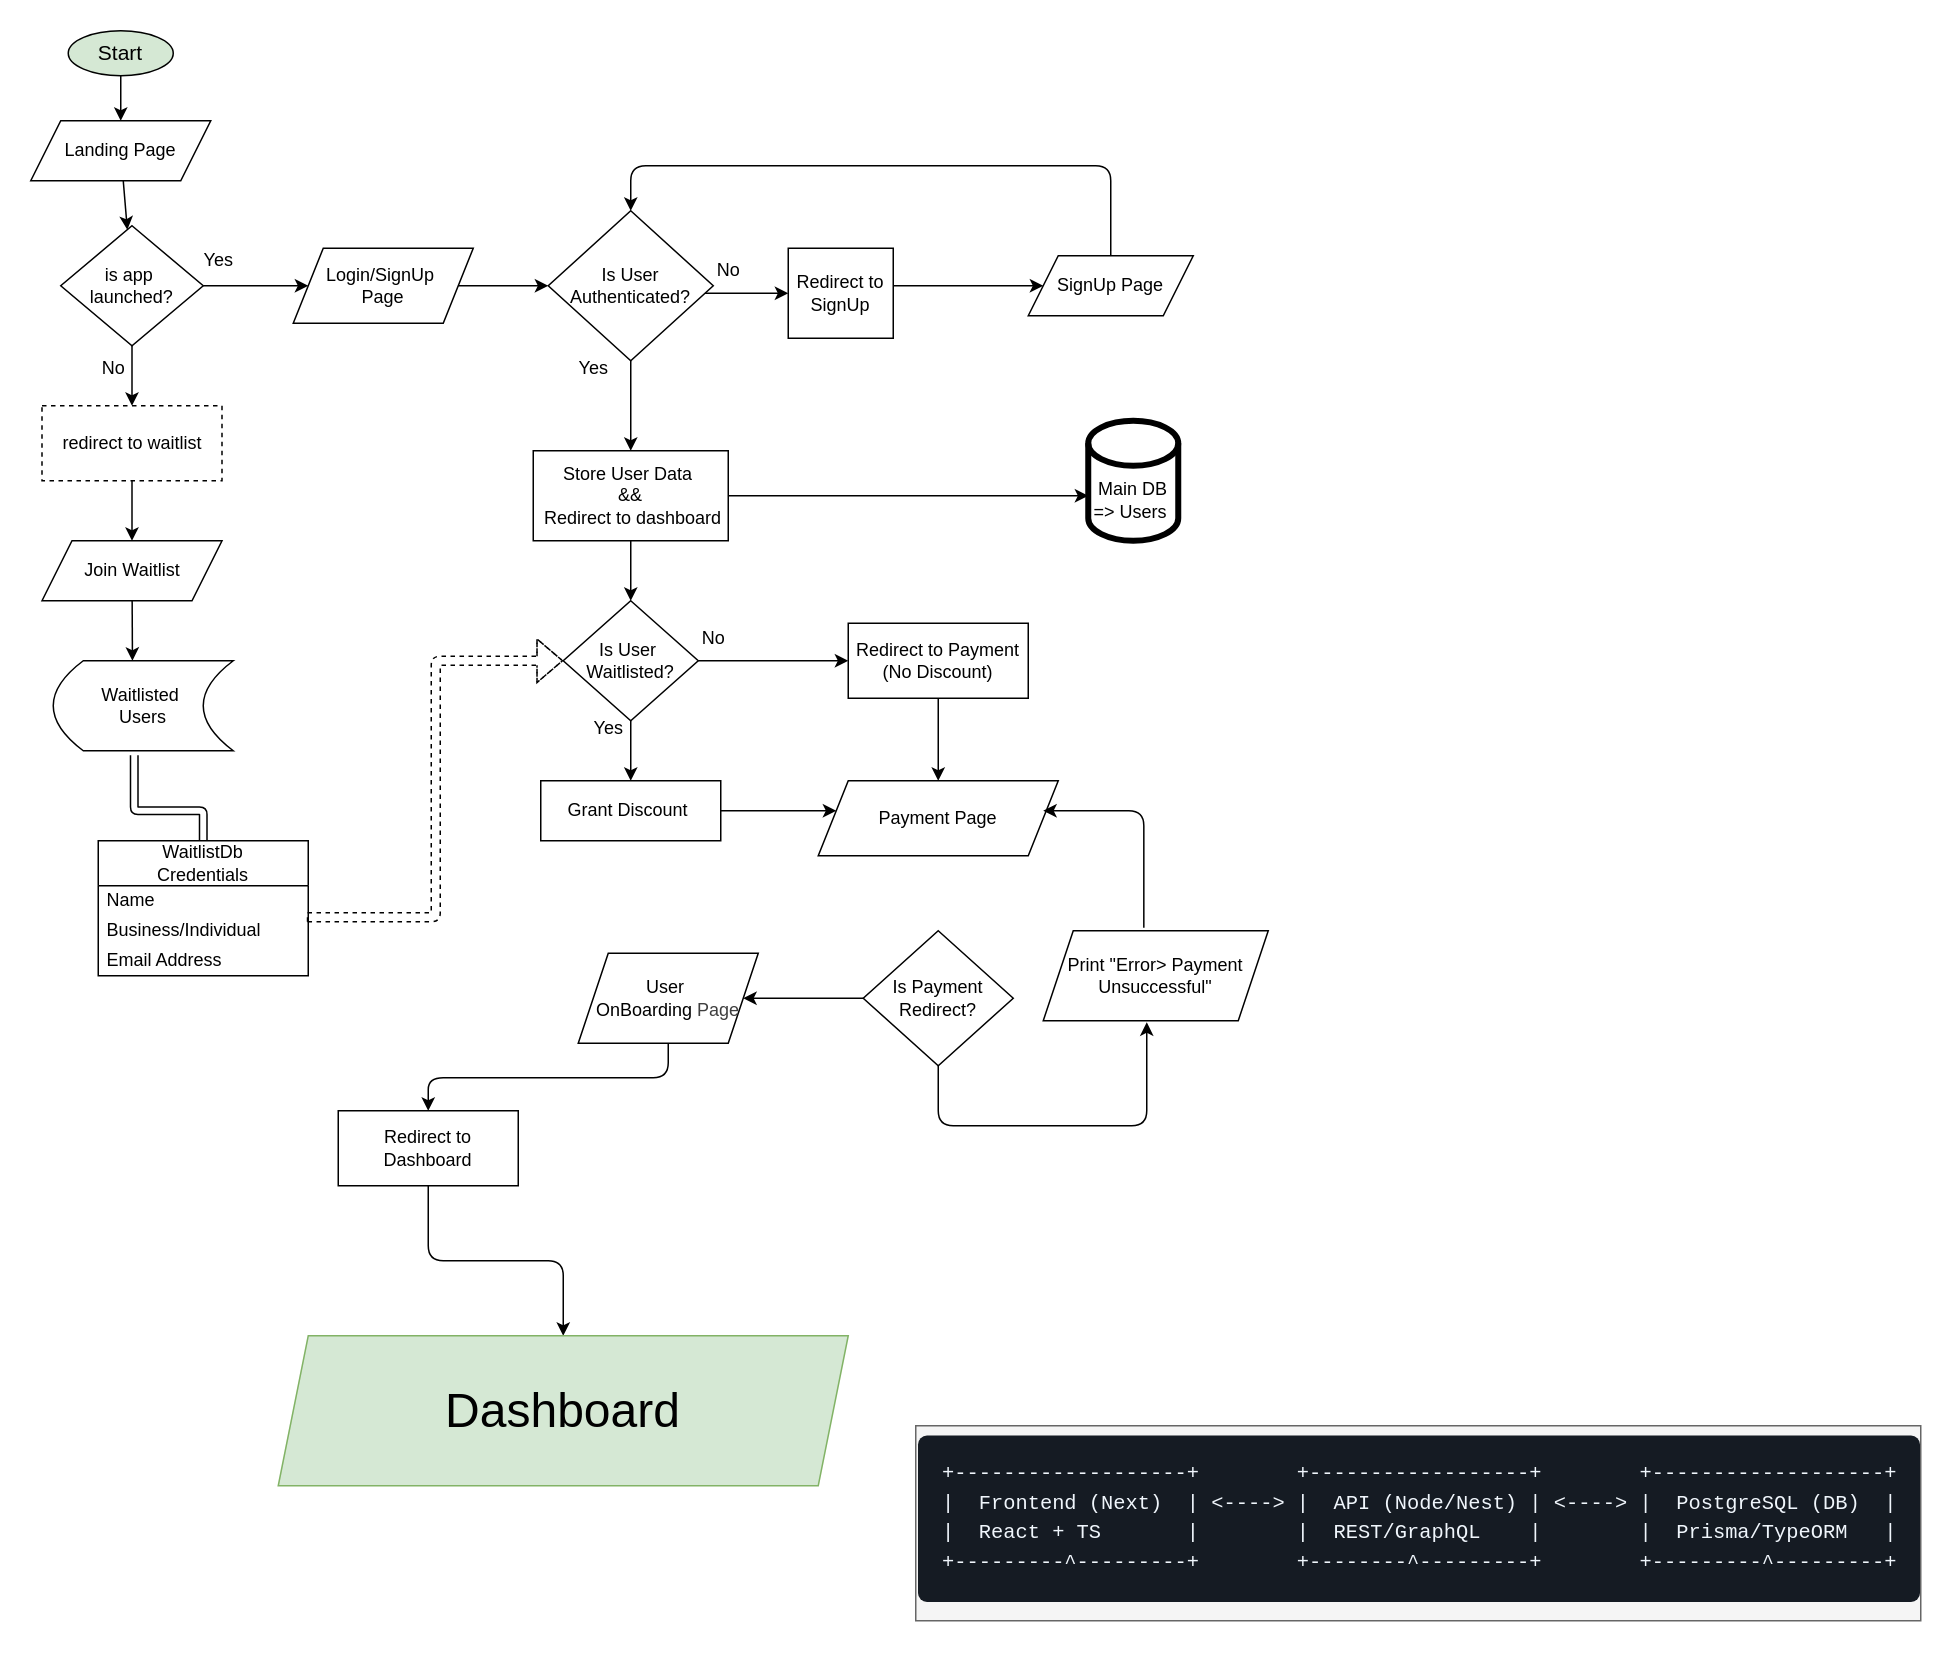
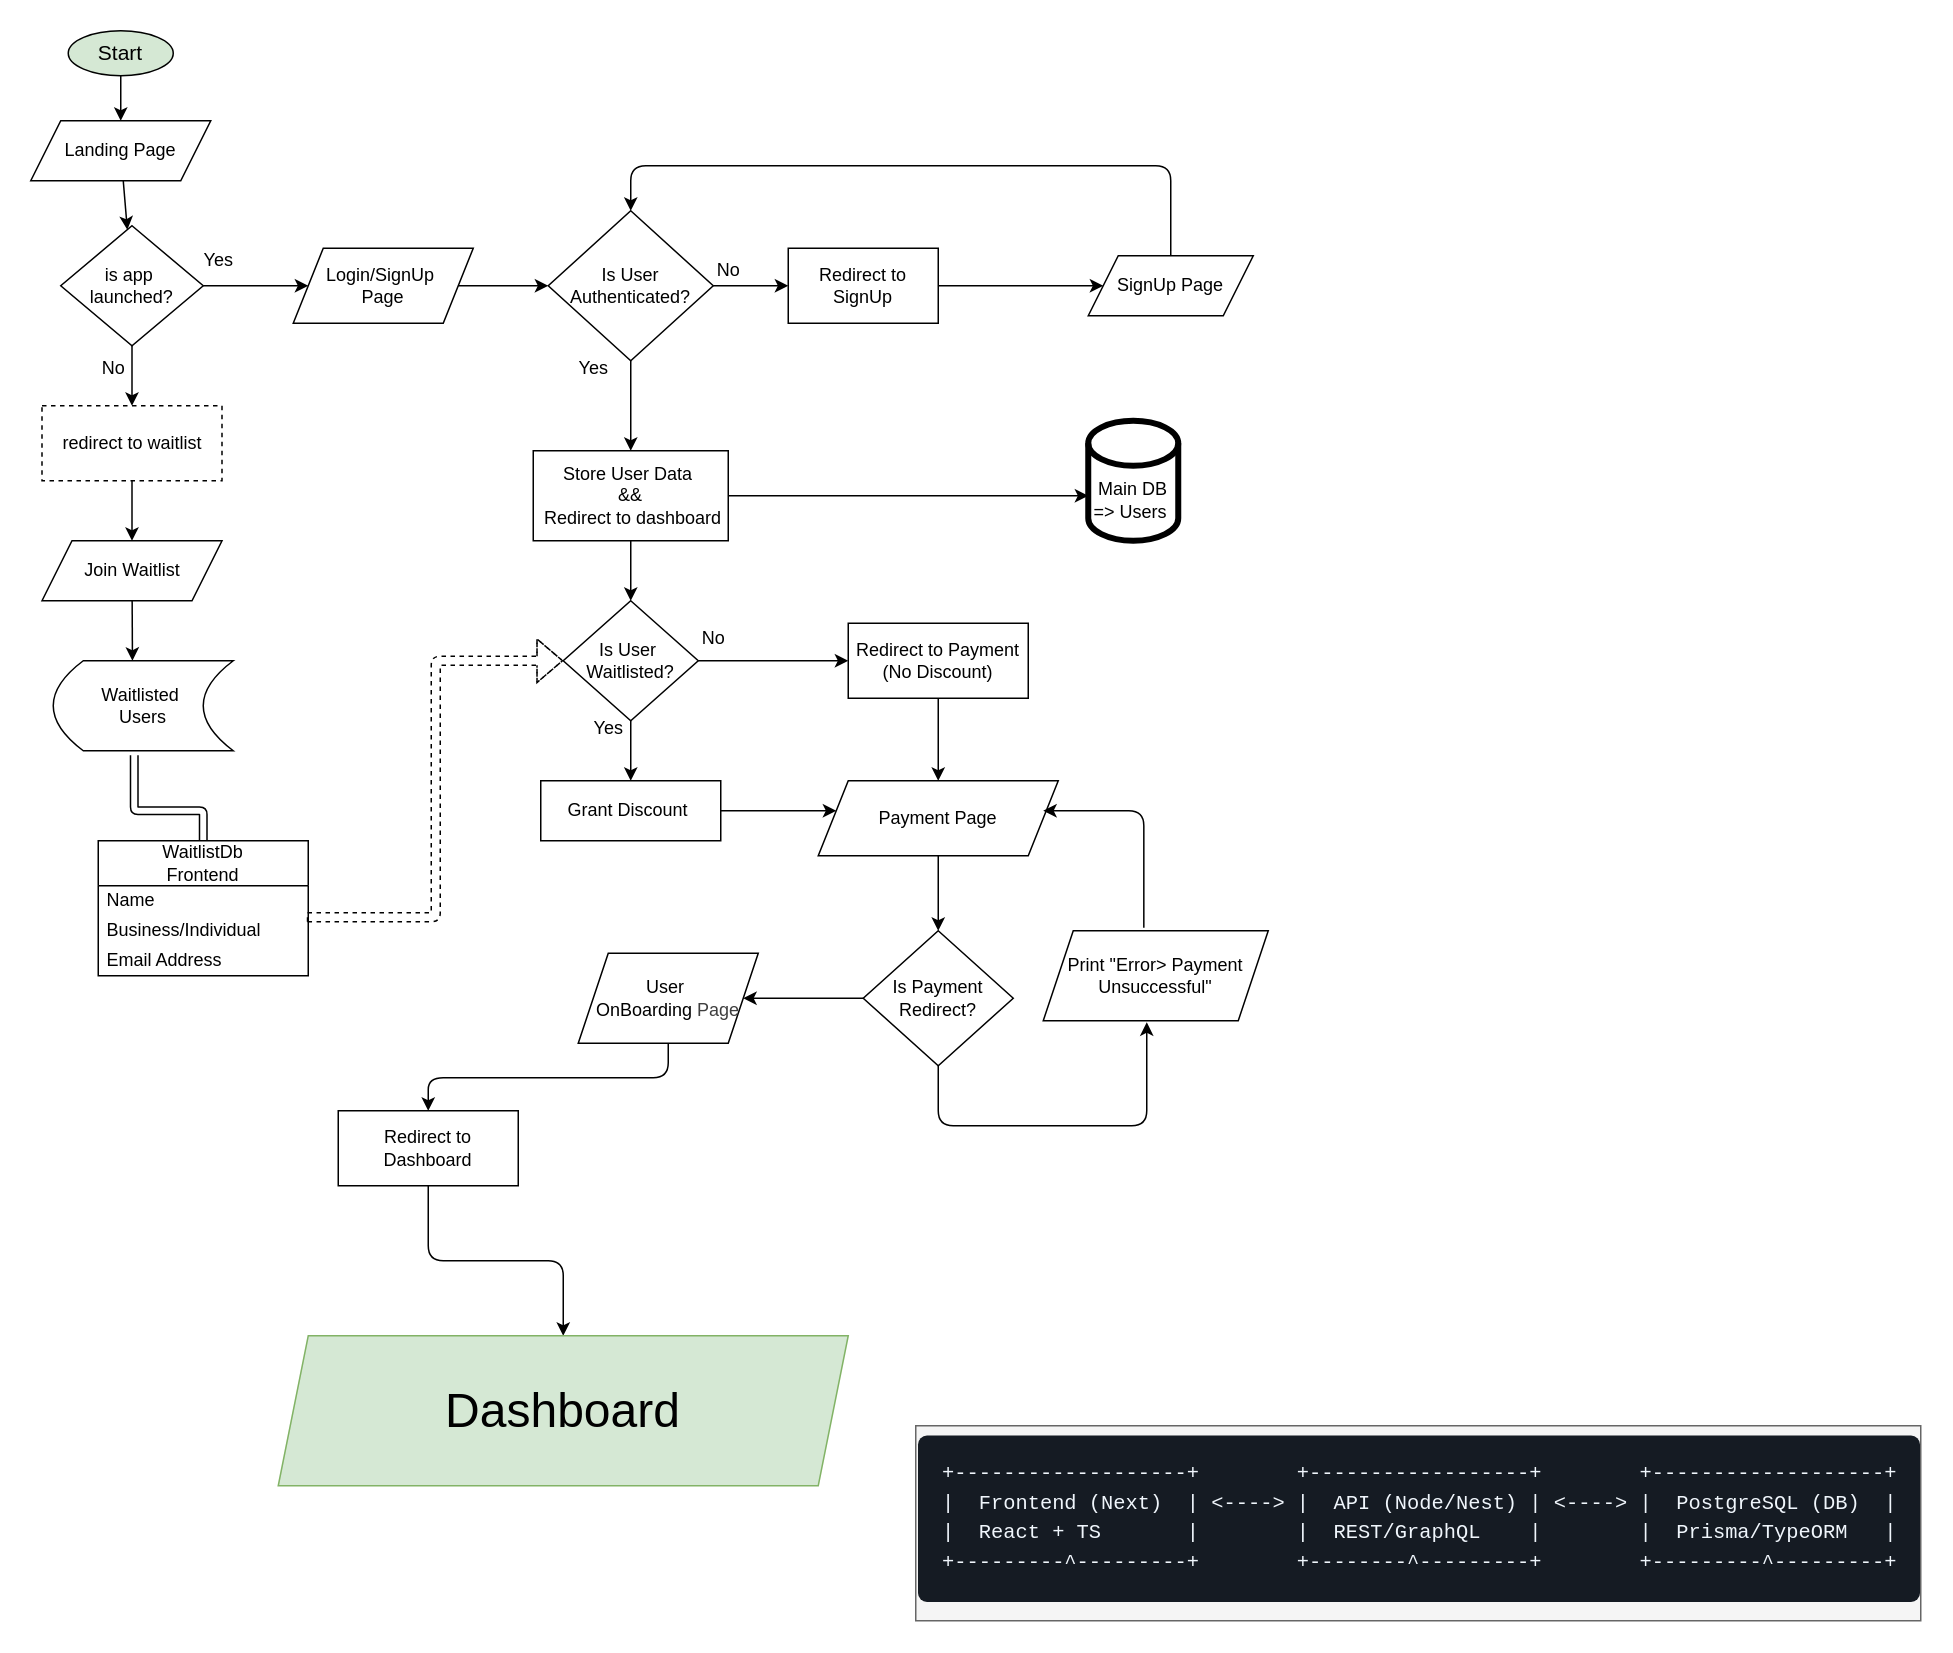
node "SignUp Page": moved (1111, 286) -> (1171, 286)
node "Redirect to SignUp": size 105x90 -> 150x75
node "WaitlistDb Credentials": label "WaitlistDb Credentials" -> "WaitlistDb Frontend"
edge "Payment Page" -> "Is Payment Redirect?": added
